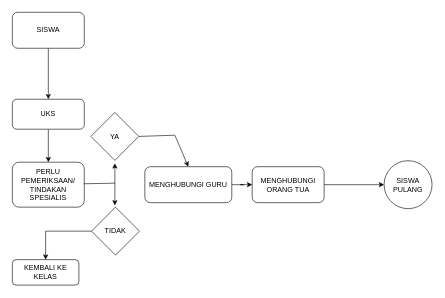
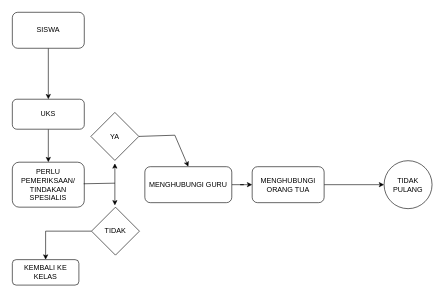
node "SISWA PULANG": label "SISWA PULANG" -> "TIDAK PULANG"
